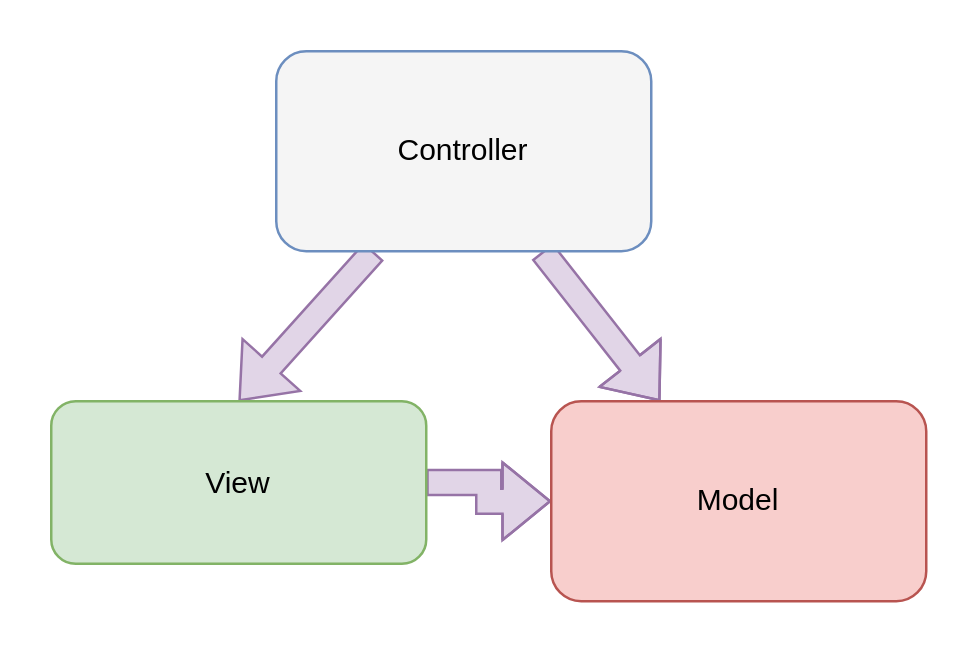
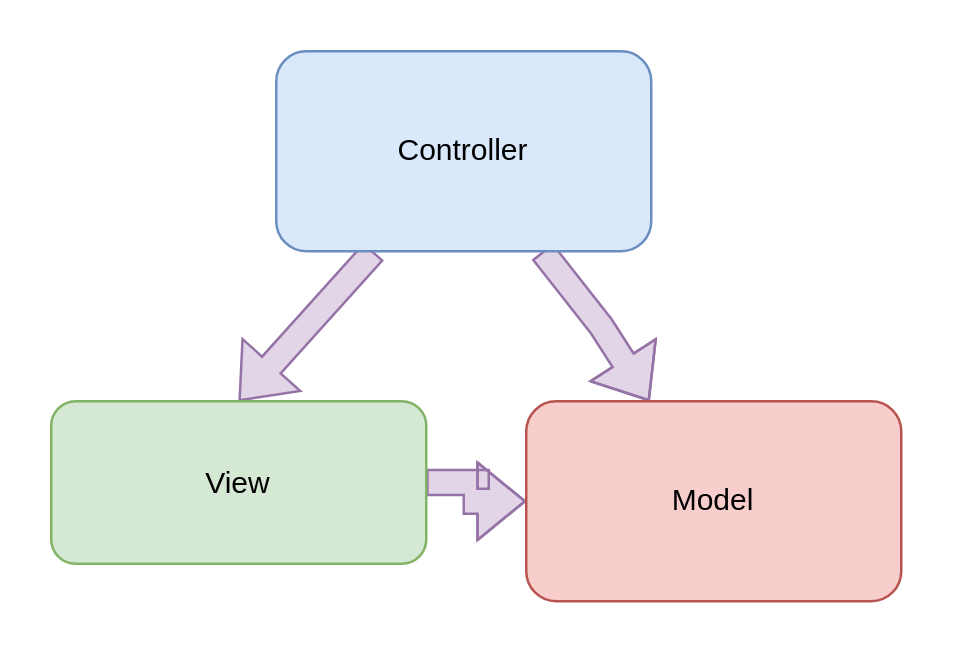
node "Controller": fillcolor #f5f5f5 -> #dae8fc
node "Model": moved (739, 501) -> (714, 501)
